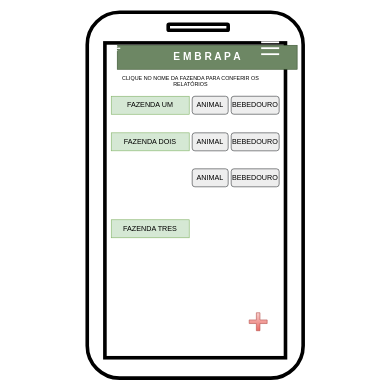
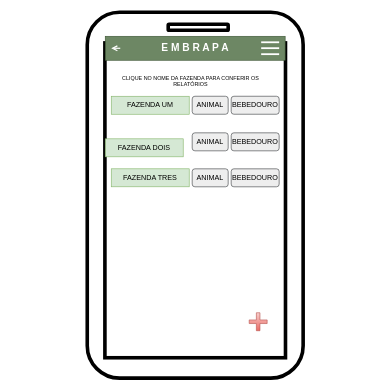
node "E M B R A P A": moved (207, 57) -> (195, 48)
node "FAZENDA DOIS": moved (150, 142) -> (144, 148)
node "FAZENDA TRES": moved (150, 229) -> (150, 178)
